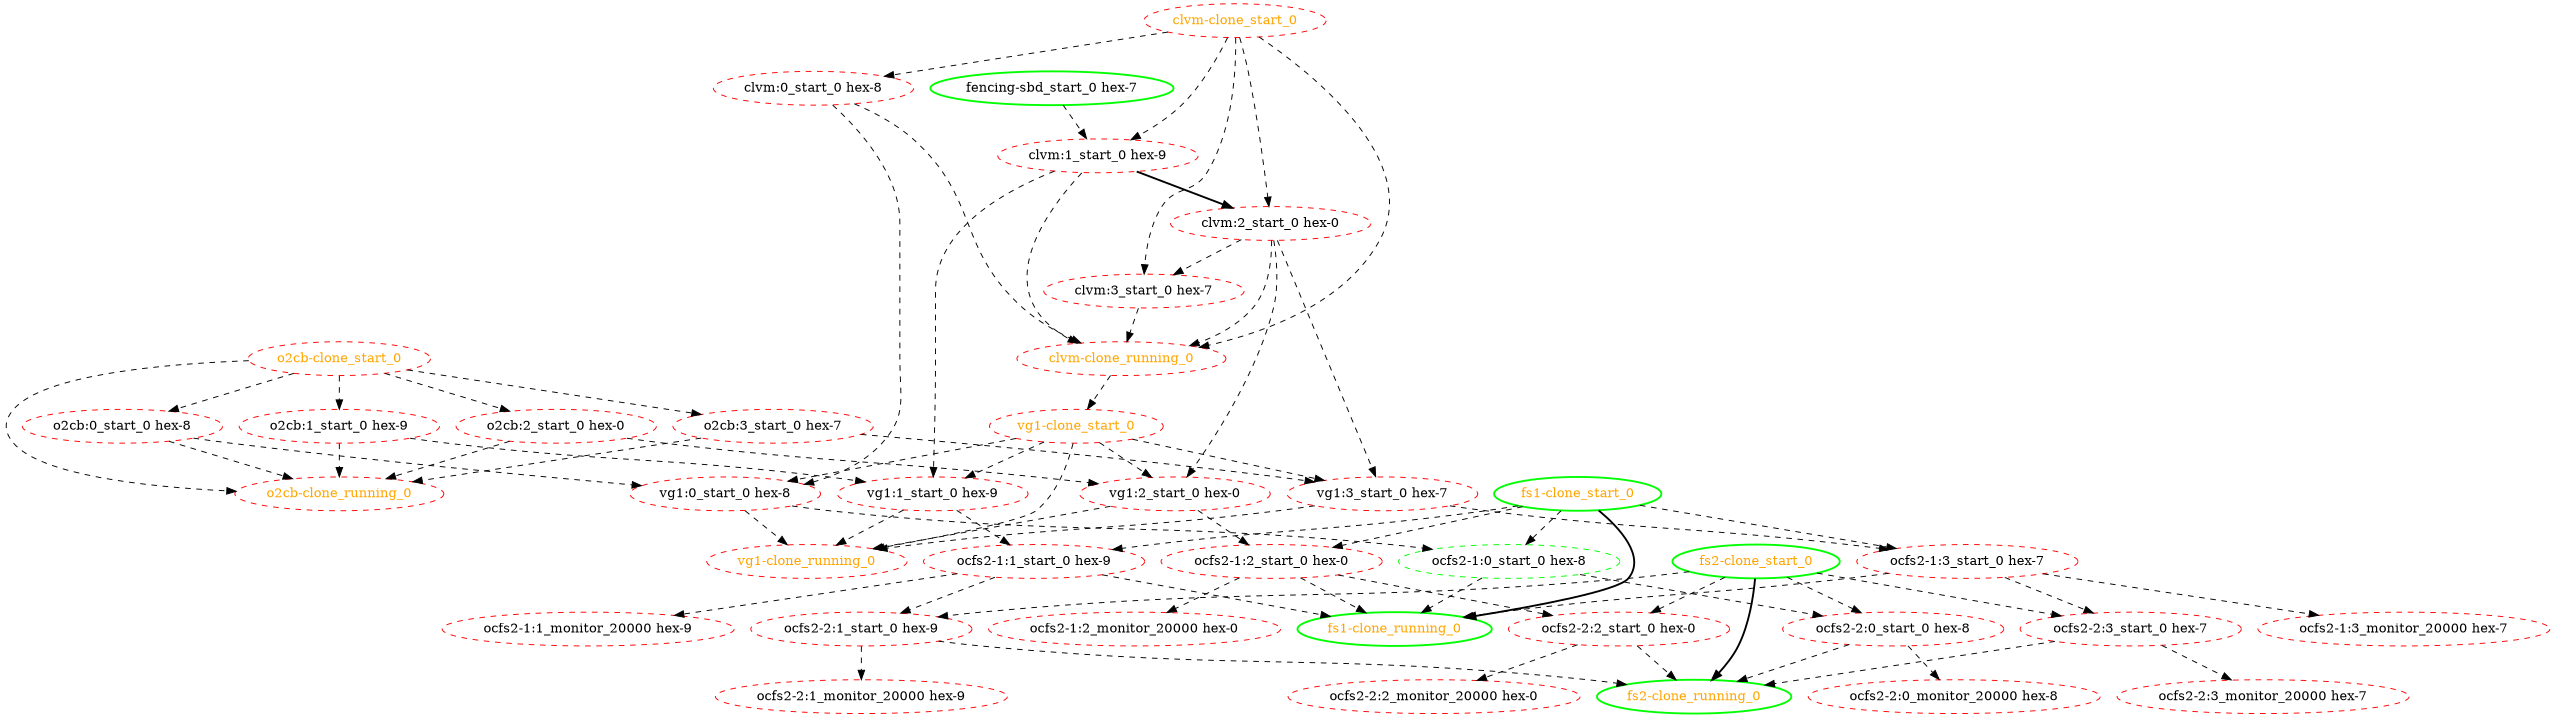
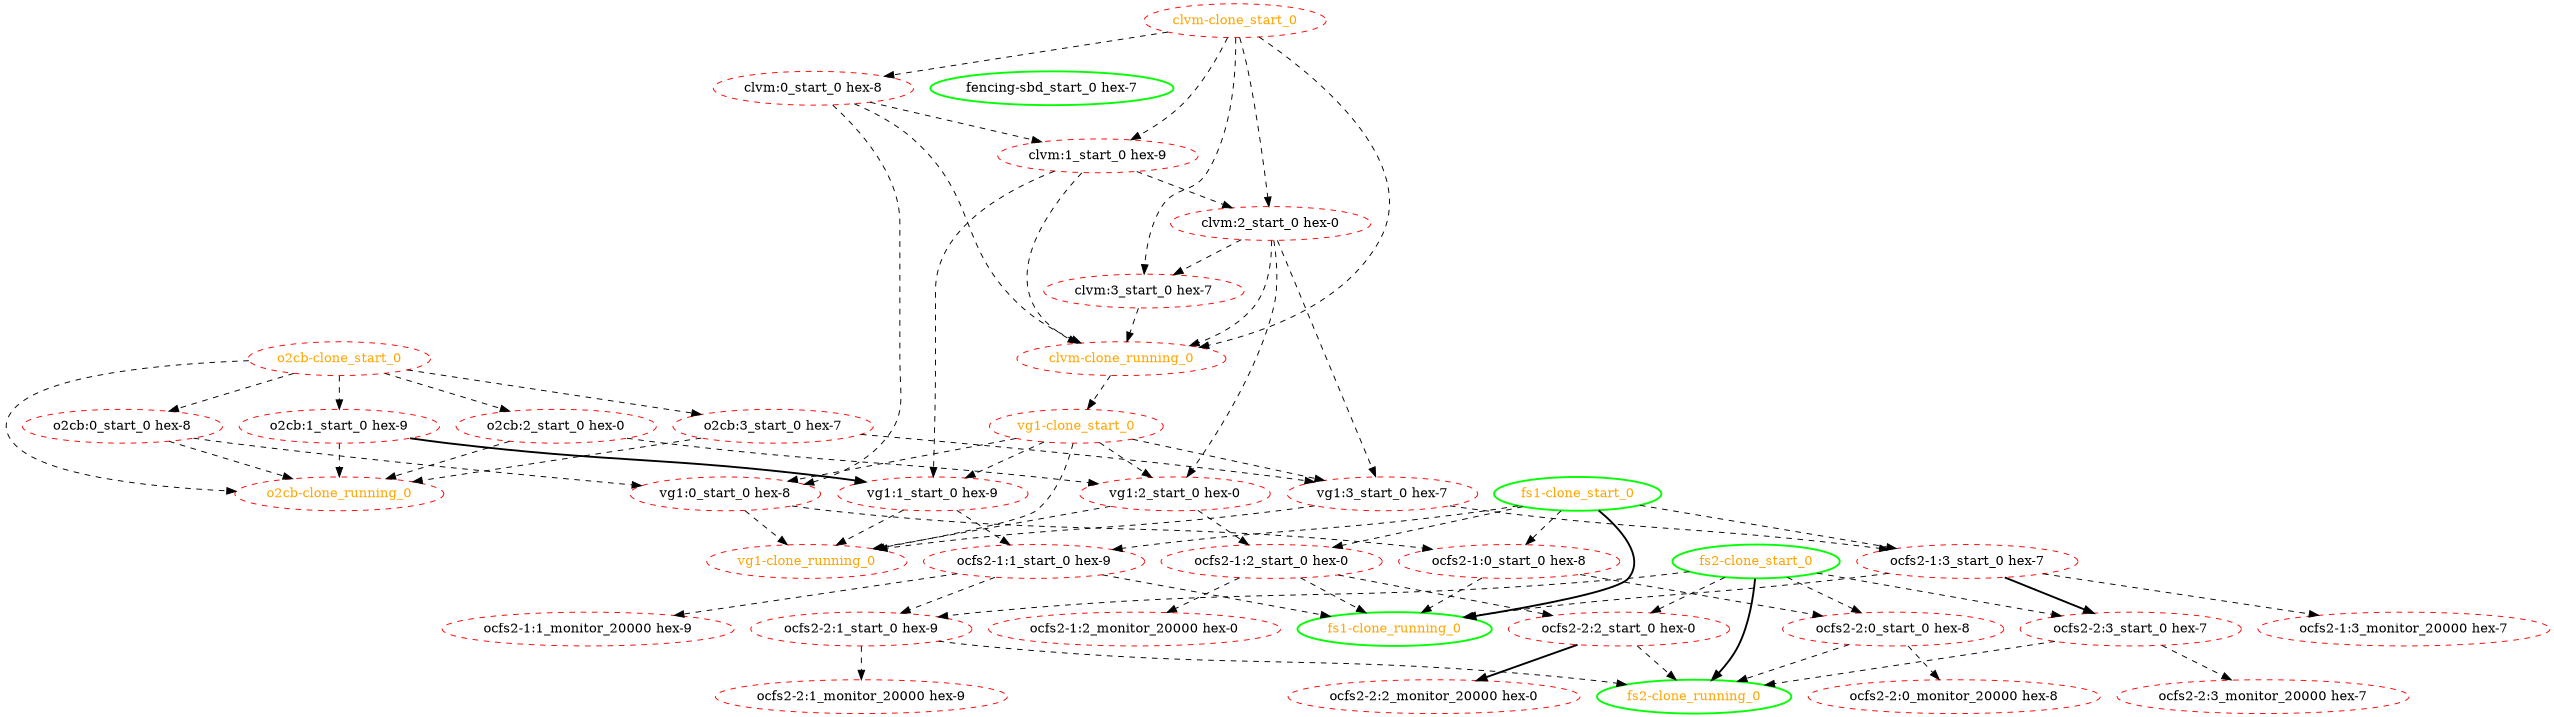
edge "fencing-sbd_start_0 hex-7" -> "clvm:1_start_0 hex-9": now "clvm:0_start_0 hex-8" -> "clvm:1_start_0 hex-9"
edge "clvm:1_start_0 hex-9" -> "clvm:2_start_0 hex-0": style bold -> dashed
edge "o2cb:1_start_0 hex-9" -> "vg1:1_start_0 hex-9": style dashed -> bold
node "ocfs2-1:0_start_0 hex-8": color green -> red
edge "ocfs2-1:3_start_0 hex-7" -> "ocfs2-2:3_start_0 hex-7": style dashed -> bold
edge "ocfs2-2:2_start_0 hex-0" -> "ocfs2-2:2_monitor_20000 hex-0": style dashed -> bold
